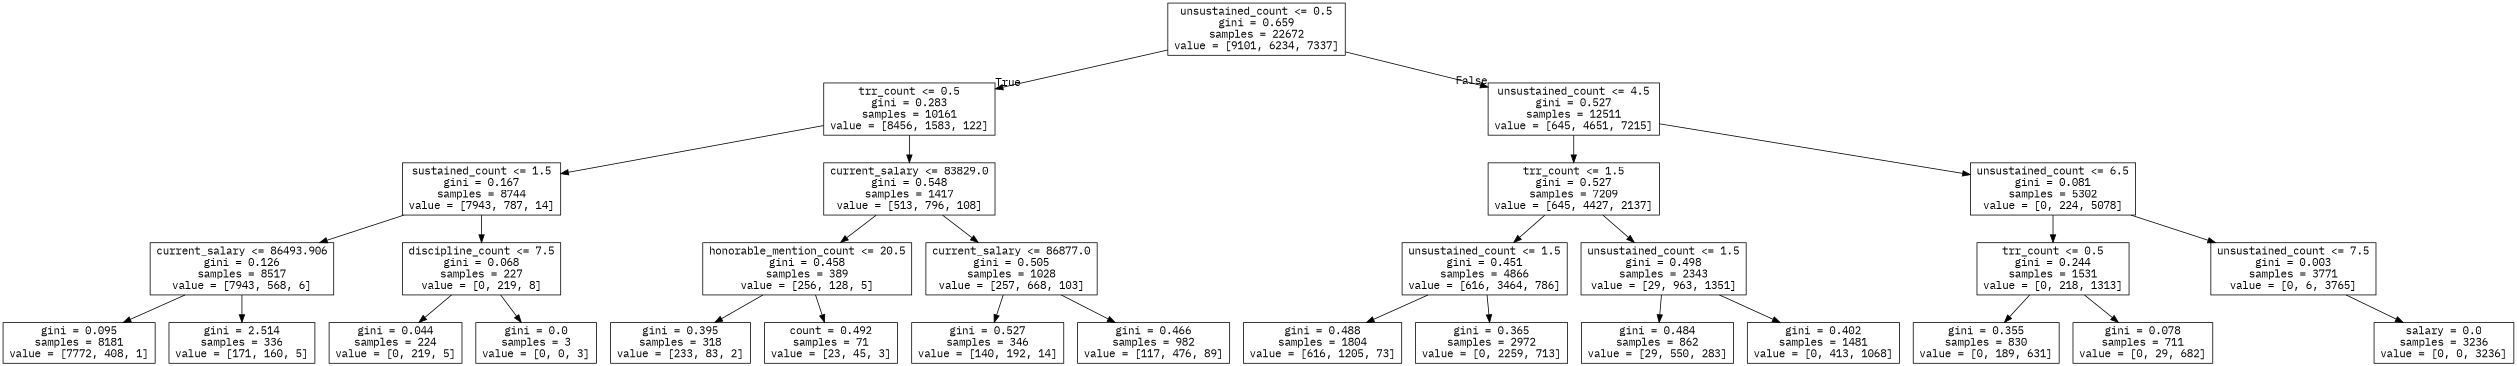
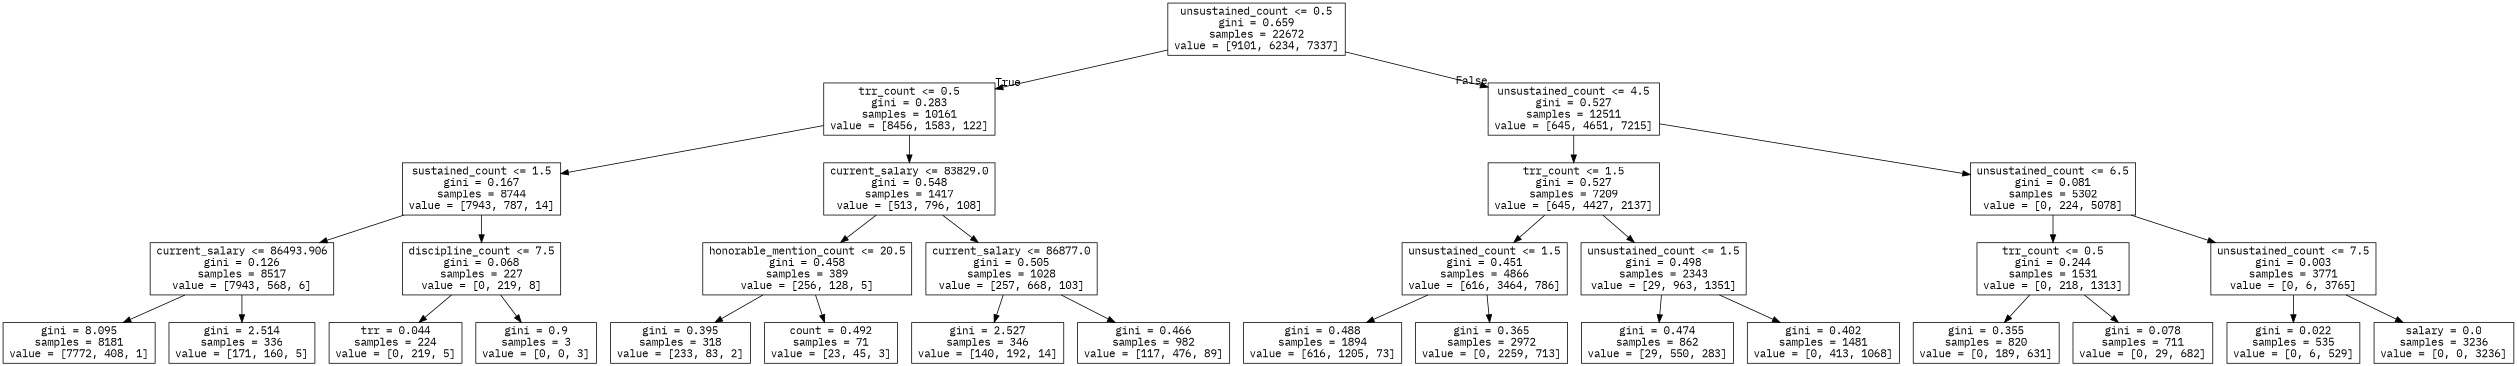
node "gini = 0.095 samples = 8181 value = [7772, 408, 1]": label "gini = 0.095 samples = 8181 value = [7772, 408, 1]" -> "gini = 8.095 samples = 8181 value = [7772, 408, 1]"
node "gini = 0.044 samples = 224 value = [0, 219, 5]": label "gini = 0.044 samples = 224 value = [0, 219, 5]" -> "trr = 0.044 samples = 224 value = [0, 219, 5]"
node "gini = 0.0 samples = 3 value = [0, 0, 3]": label "gini = 0.0 samples = 3 value = [0, 0, 3]" -> "gini = 0.9 samples = 3 value = [0, 0, 3]"
node "gini = 0.527 samples = 346 value = [140, 192, 14]": label "gini = 0.527 samples = 346 value = [140, 192, 14]" -> "gini = 2.527 samples = 346 value = [140, 192, 14]"
node "gini = 0.488 samples = 1804 value = [616, 1205, 73]": label "gini = 0.488 samples = 1804 value = [616, 1205, 73]" -> "gini = 0.488 samples = 1894 value = [616, 1205, 73]"
node "gini = 0.484 samples = 862 value = [29, 550, 283]": label "gini = 0.484 samples = 862 value = [29, 550, 283]" -> "gini = 0.474 samples = 862 value = [29, 550, 283]"
node "gini = 0.355 samples = 830 value = [0, 189, 631]": label "gini = 0.355 samples = 830 value = [0, 189, 631]" -> "gini = 0.355 samples = 820 value = [0, 189, 631]"
node "gini = 0.022 samples = 535 value = [0, 6, 529]": added
